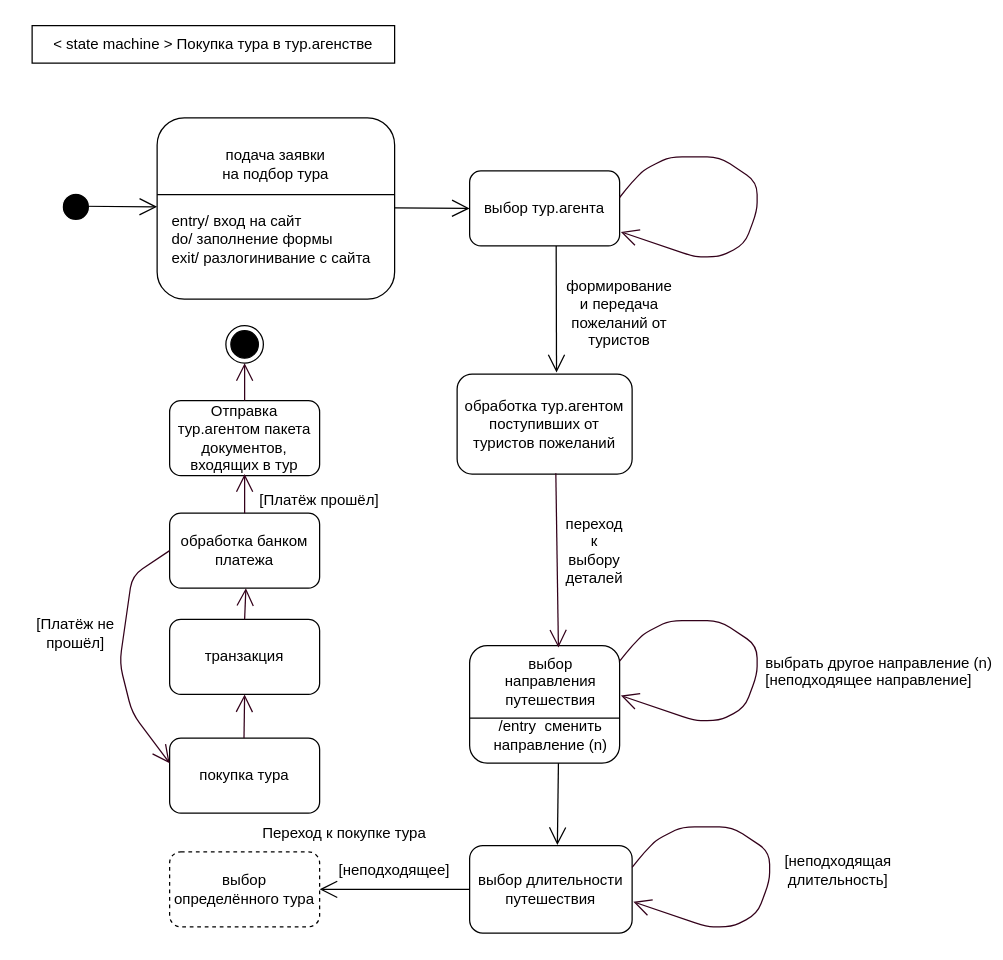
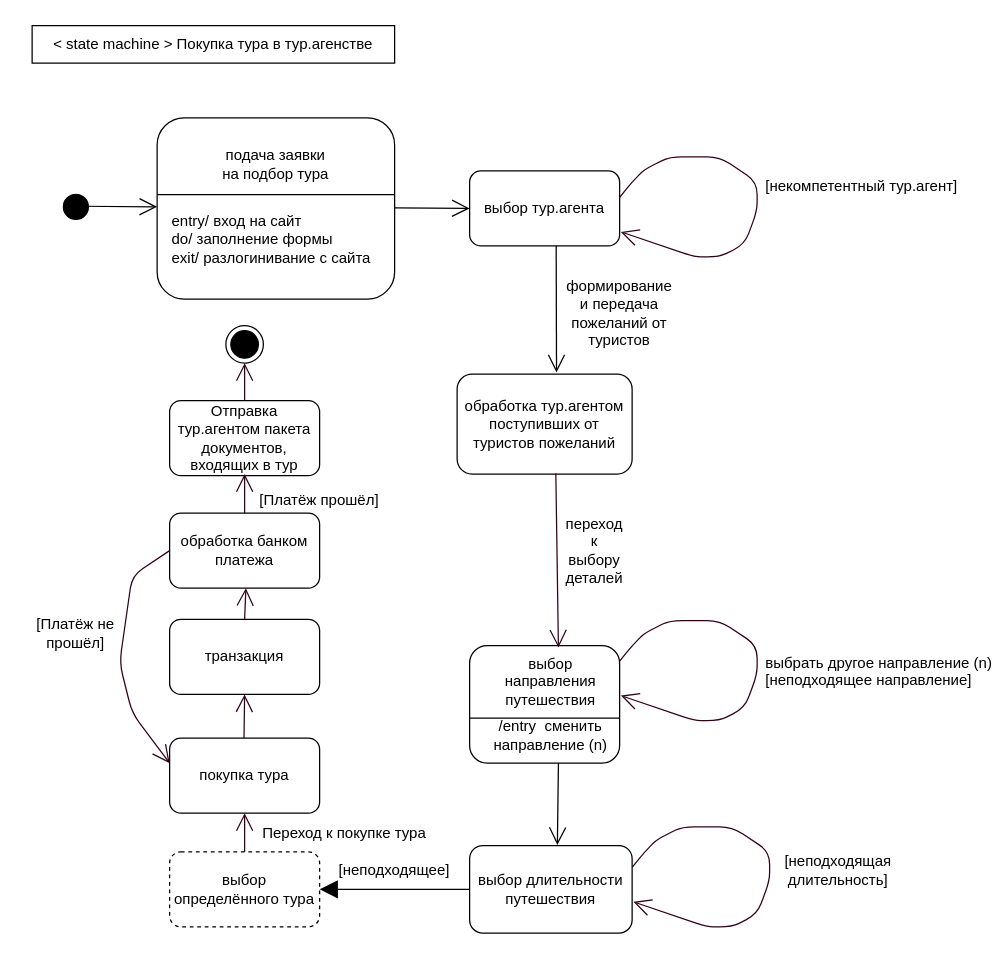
node "[некомпетентный тур.агент]": added
edge "выбор определённого тура" -> "покупка тура": added
edge "выбор длительности путешествия" -> "выбор определённого тура": arrowhead open -> block
